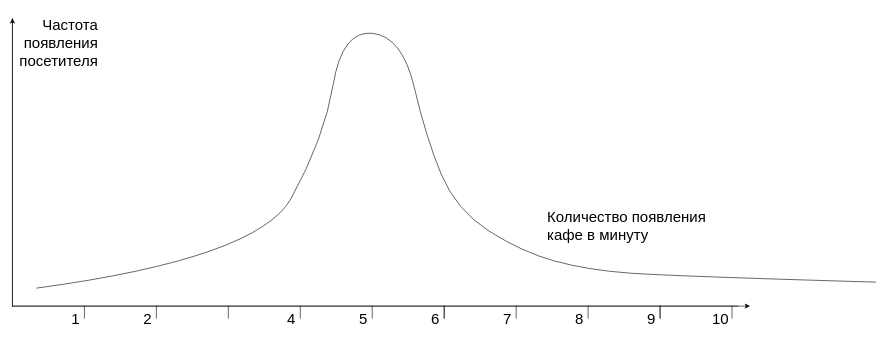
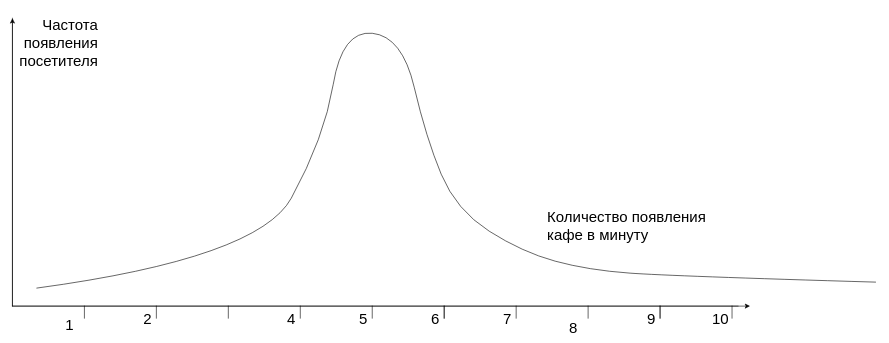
node "1": moved (75, 318) -> (69, 324)
node "8": moved (579, 318) -> (573, 327)
